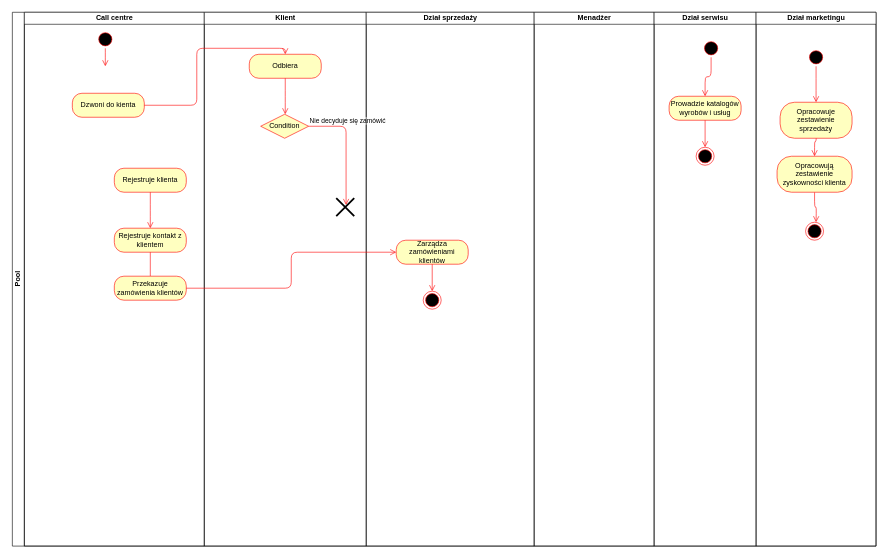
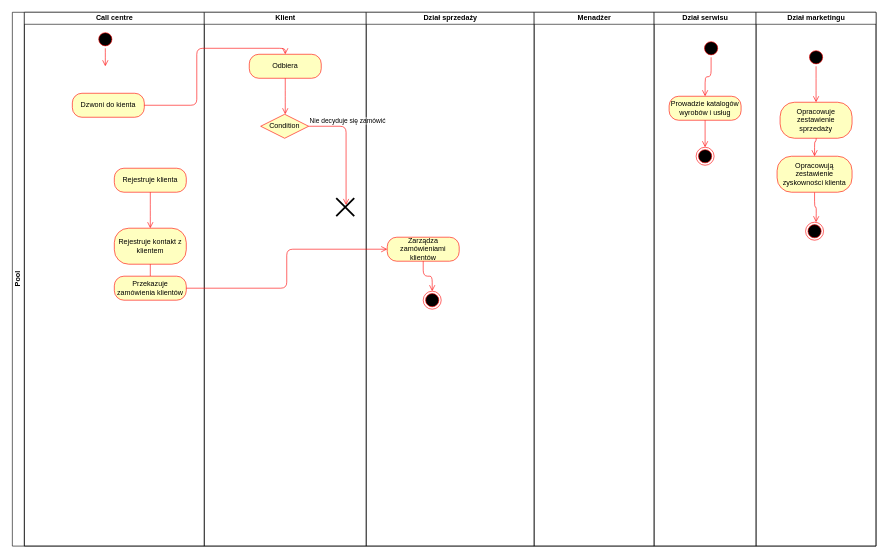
node "Rejestruje kontakt z klientem": size 72x24 -> 72x36
node "Zarządza zamówieniami klientów": moved (432, 252) -> (423, 249)
